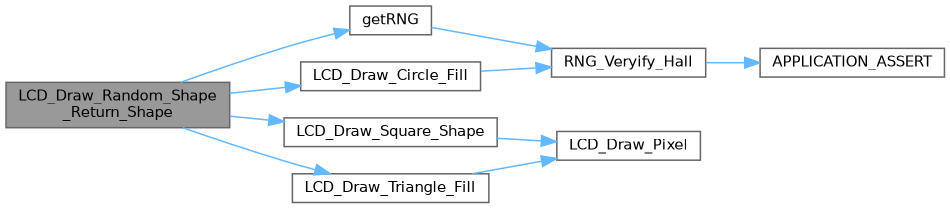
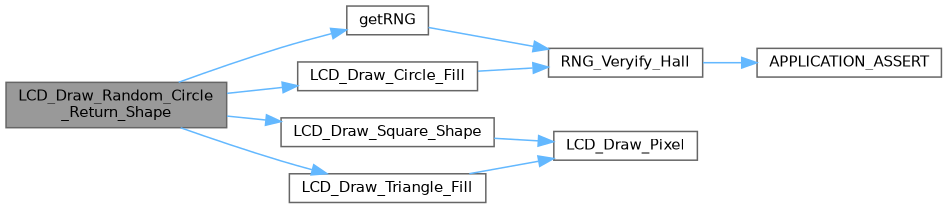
node "LCD_Draw_Random_Shape _Return_Shape": label "LCD_Draw_Random_Shape _Return_Shape" -> "LCD_Draw_Random_Circle _Return_Shape"
